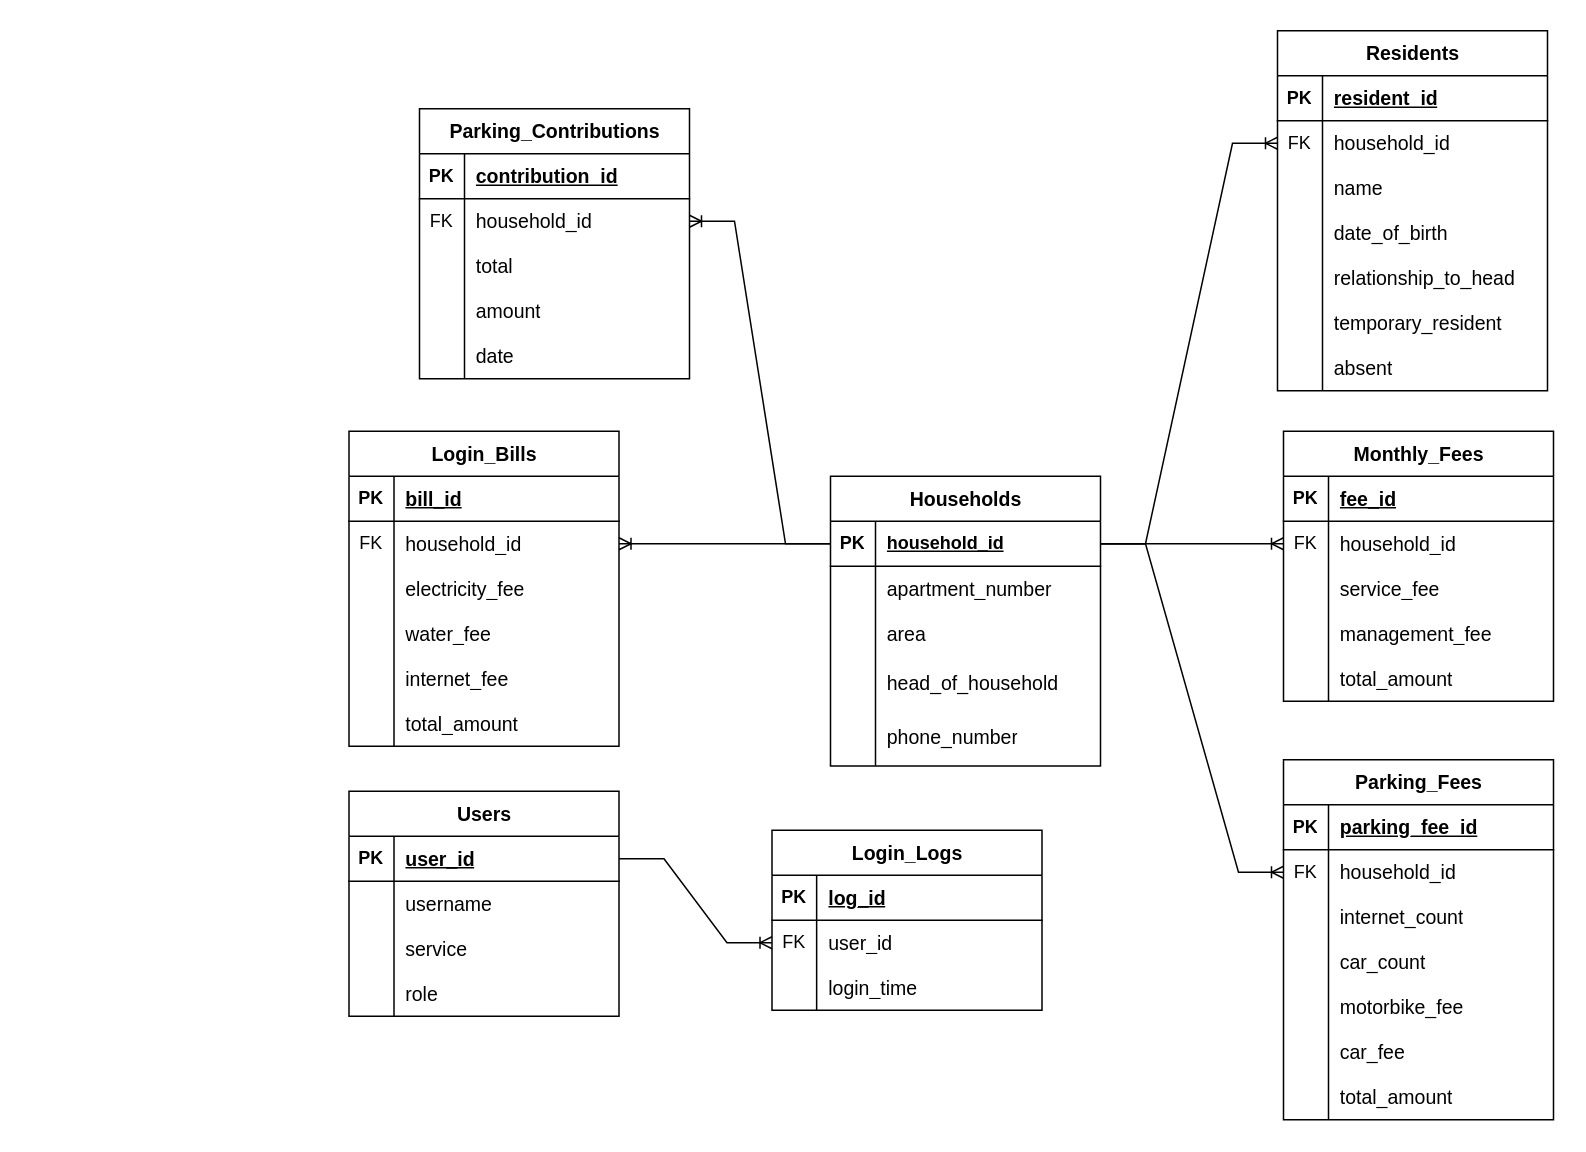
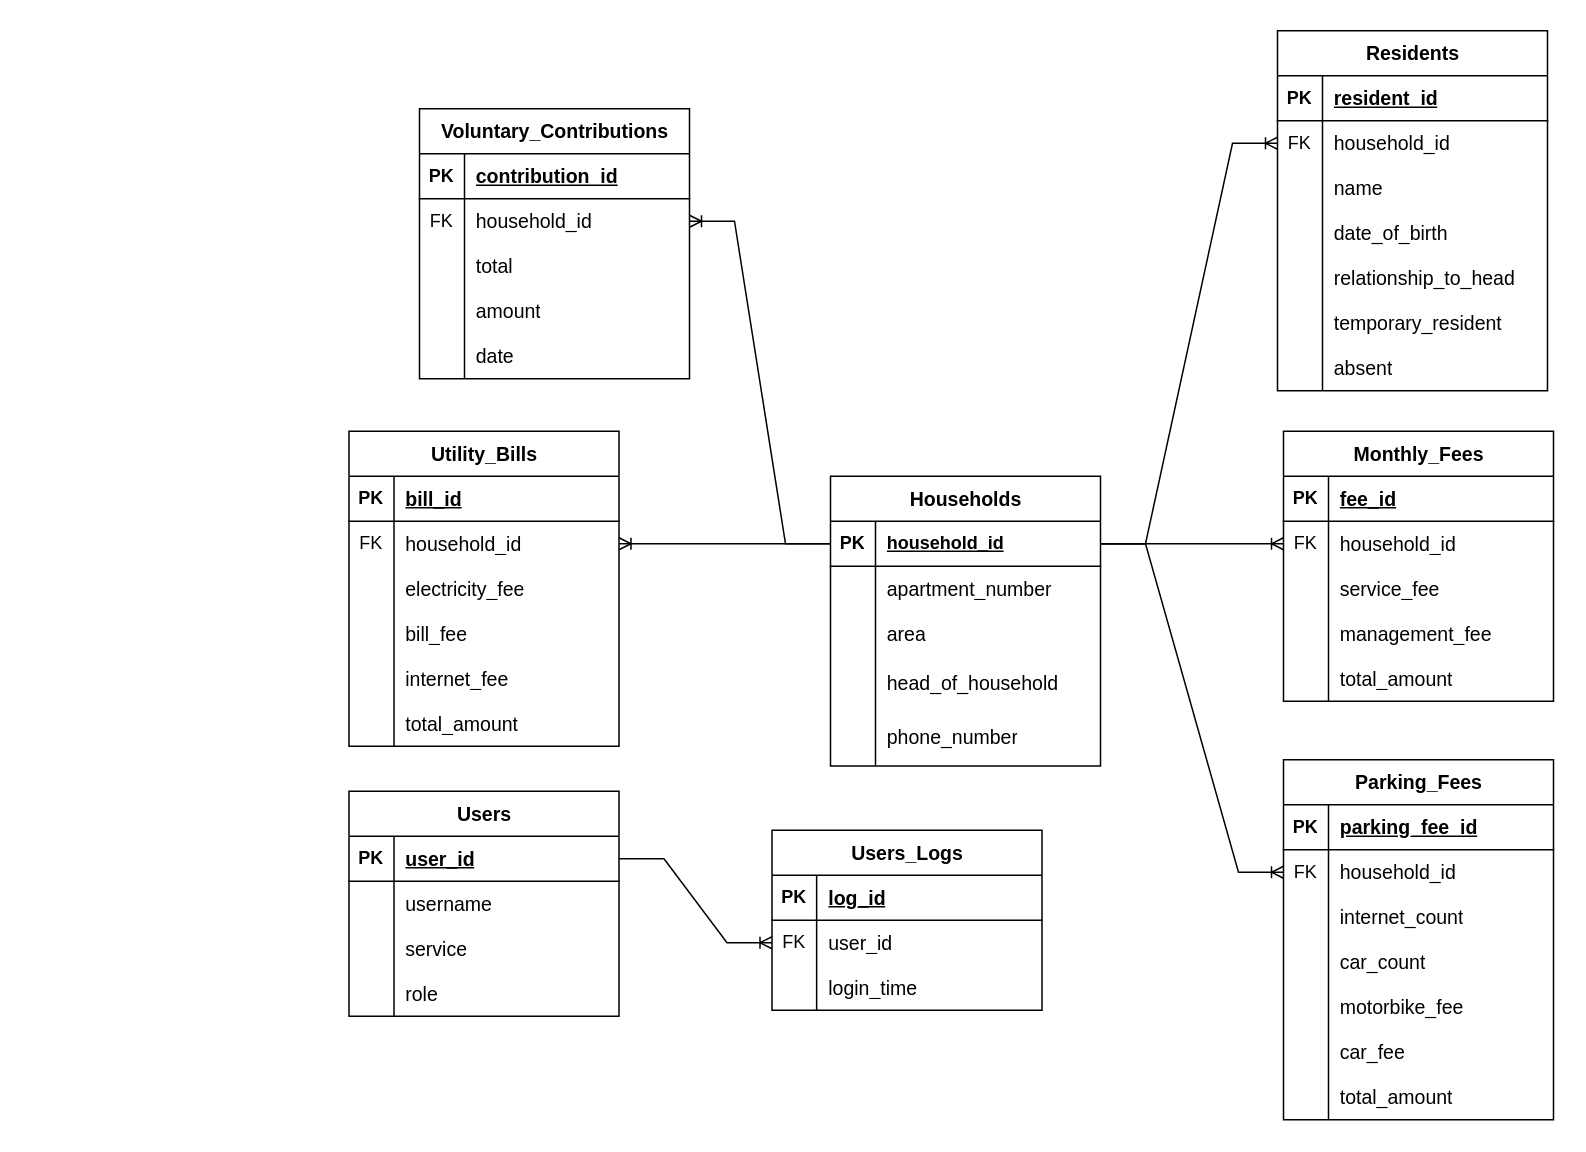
node "Parking_Contributions": label "Parking_Contributions" -> "Voluntary_Contributions"
node "Login_Bills": label "Login_Bills" -> "Utility_Bills"
node "water_fee": label "water_fee" -> "bill_fee"
node "Login_Logs": label "Login_Logs" -> "Users_Logs"
